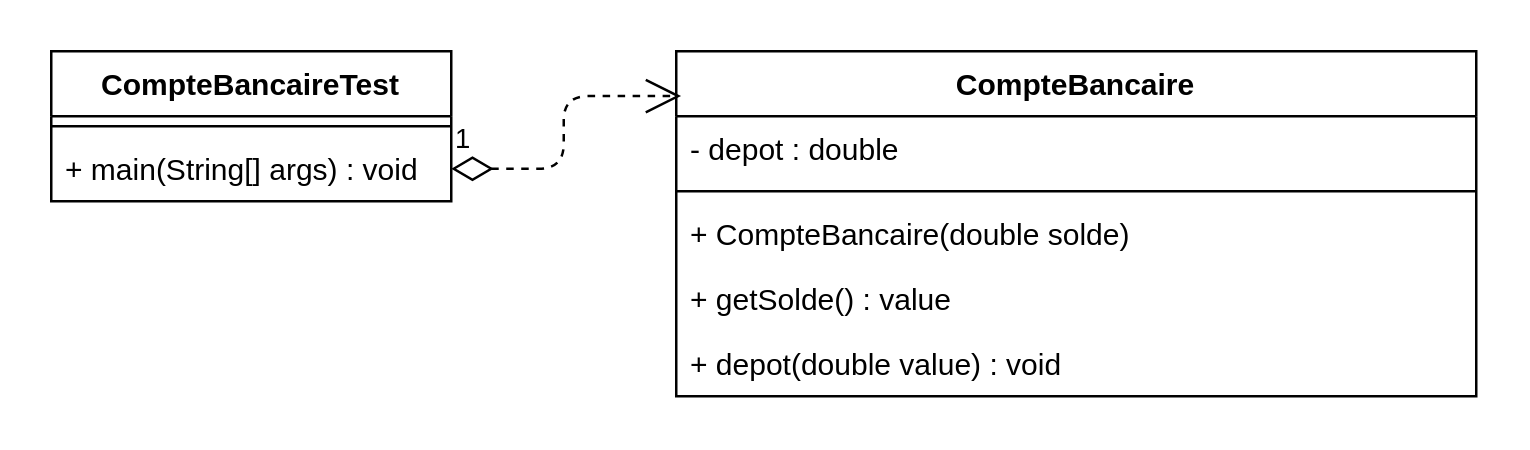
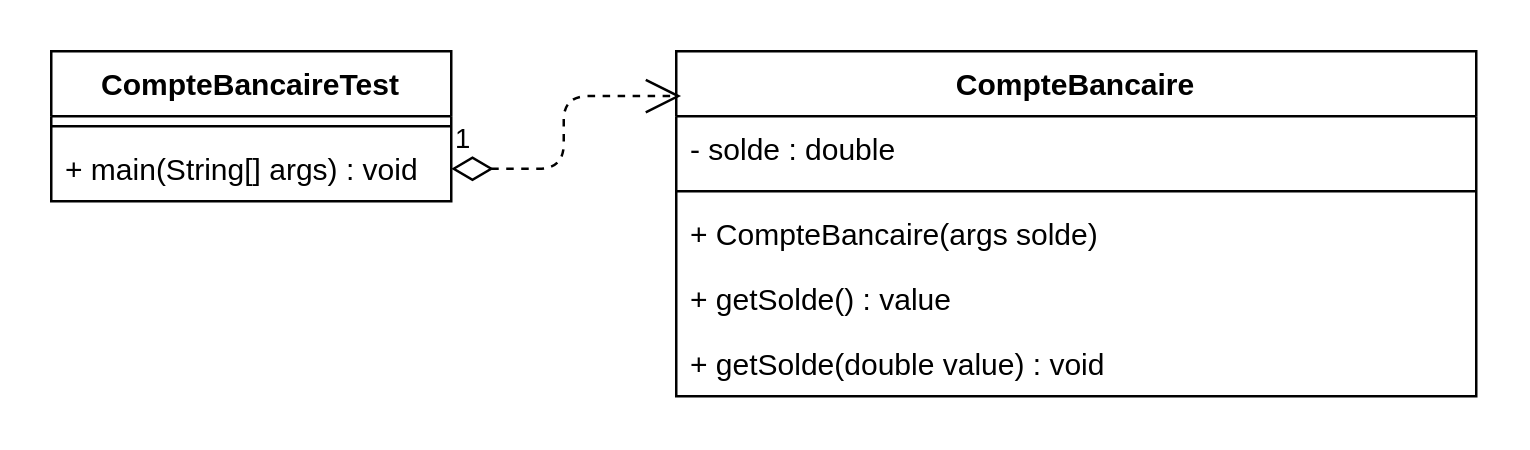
node "- depot : double": label "- depot : double" -> "- solde : double"
node "+ CompteBancaire(double solde)": label "+ CompteBancaire(double solde)" -> "+ CompteBancaire(args solde)"
node "+ depot(double value) : void": label "+ depot(double value) : void" -> "+ getSolde(double value) : void"
